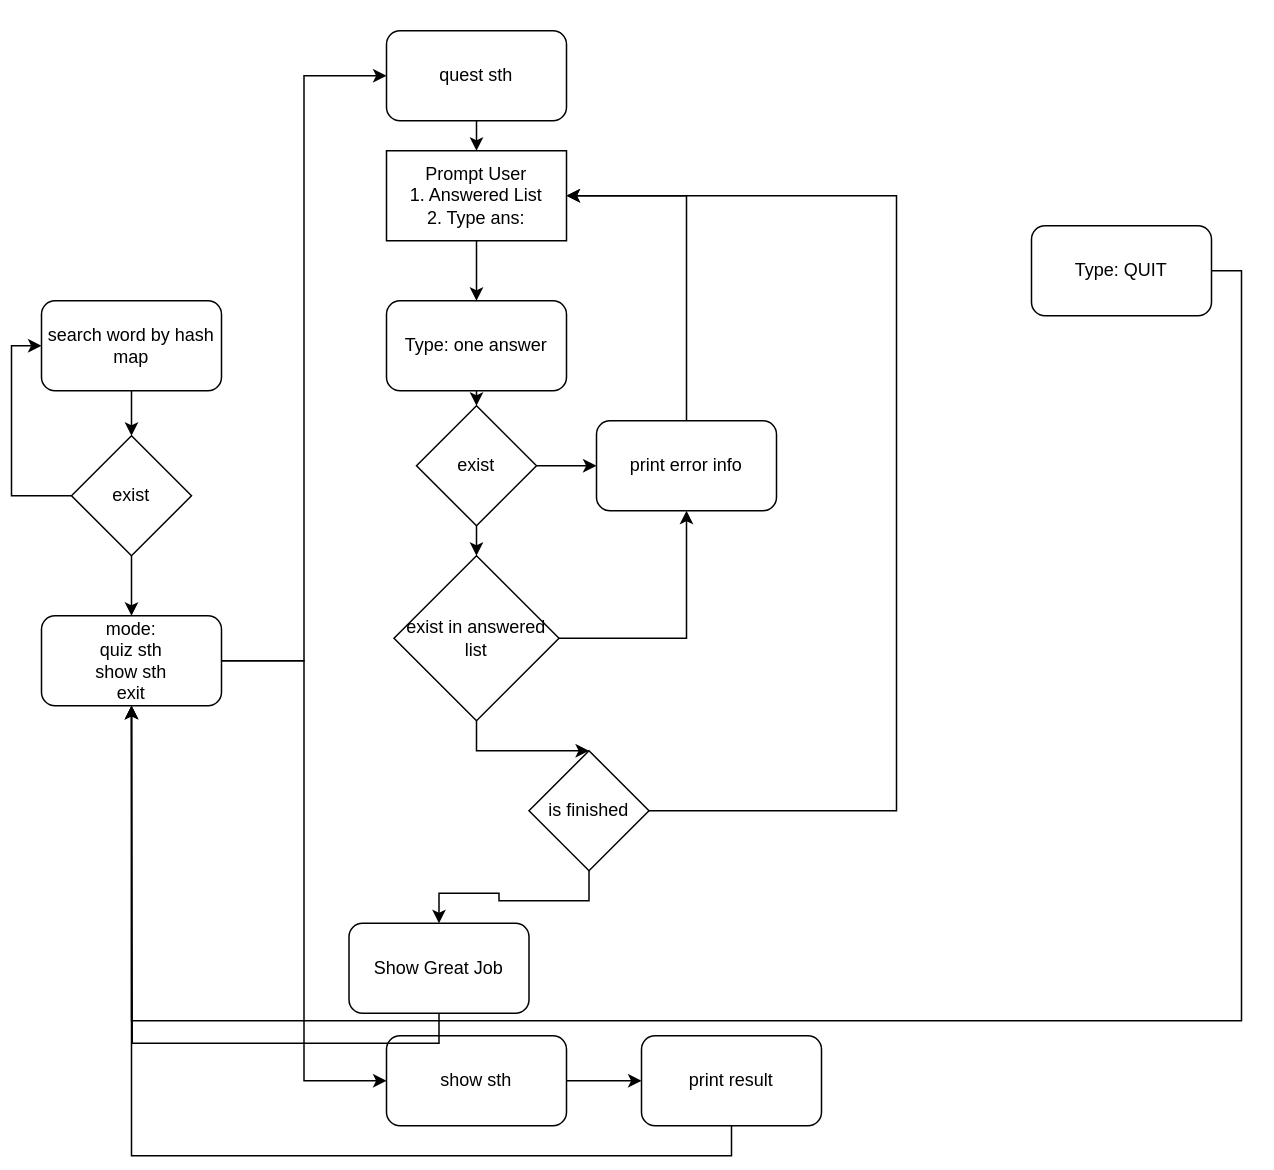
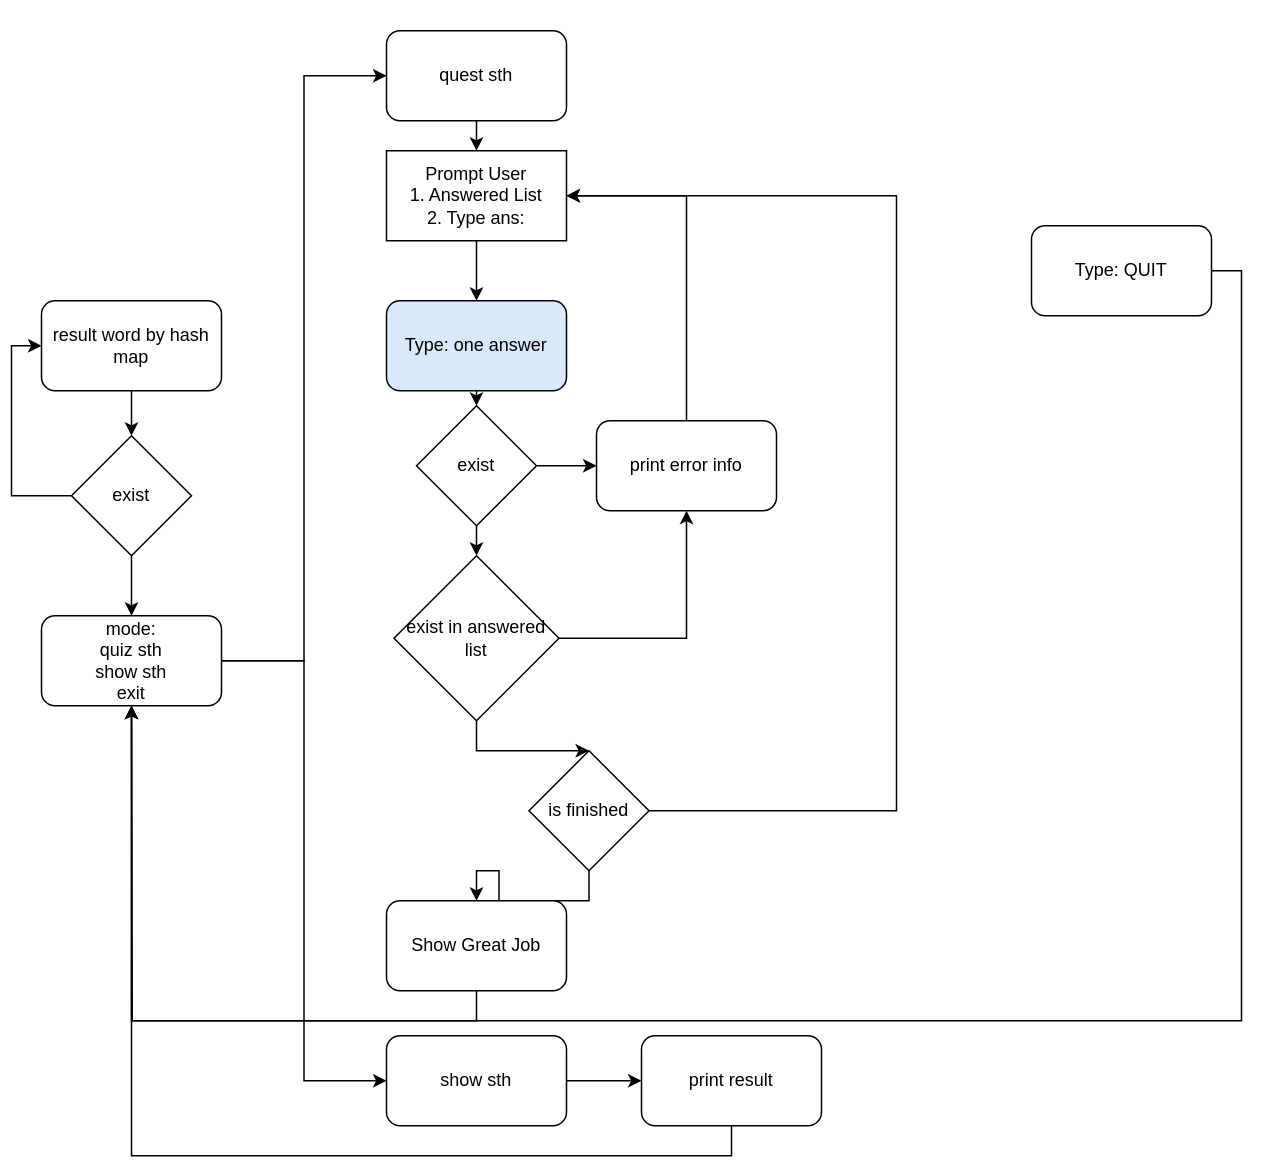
node "search word by hash map": label "search word by hash map" -> "result word by hash map"
node "Type: one answer": fillcolor #ffffff -> #dae8fc
node "Show Great Job": moved (439, 968) -> (476, 946)
